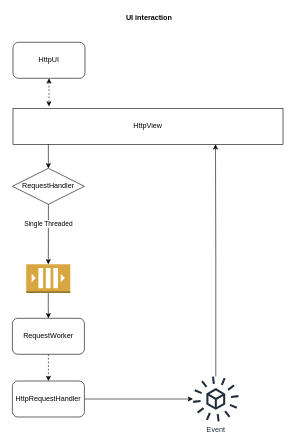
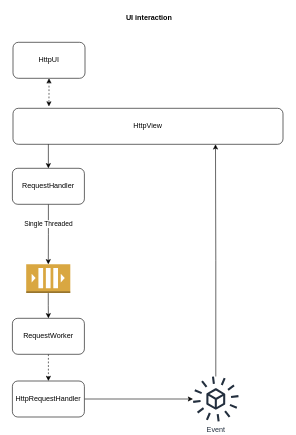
node "HttpView": shape rectangle -> rounded rectangle
node "RequestHandler": shape diamond -> rounded rectangle
